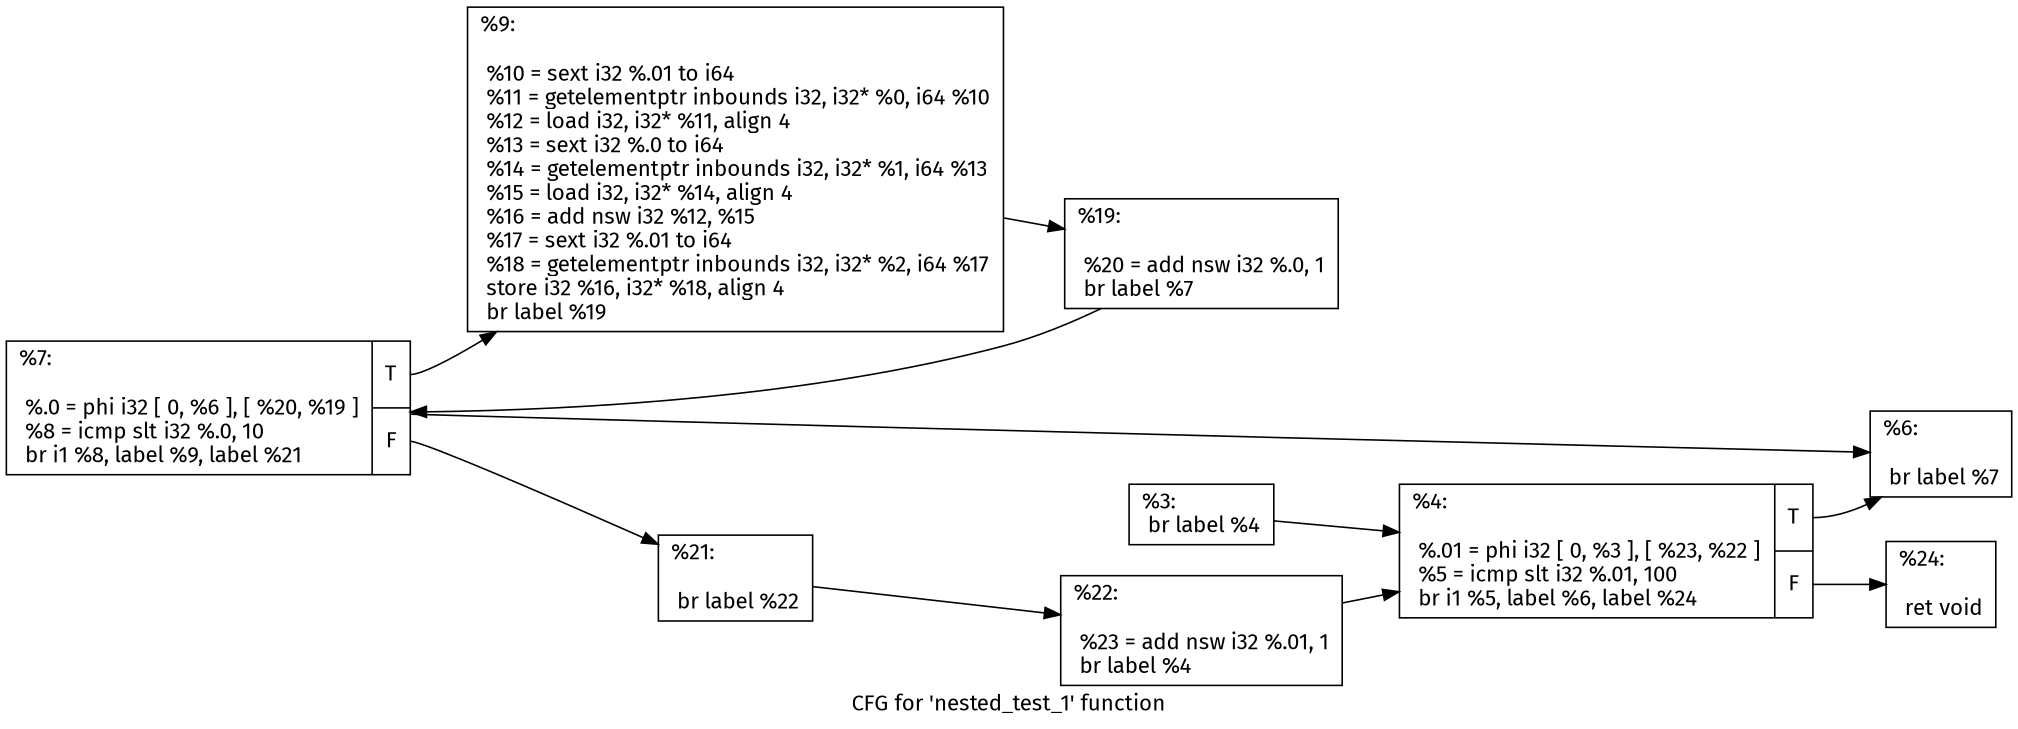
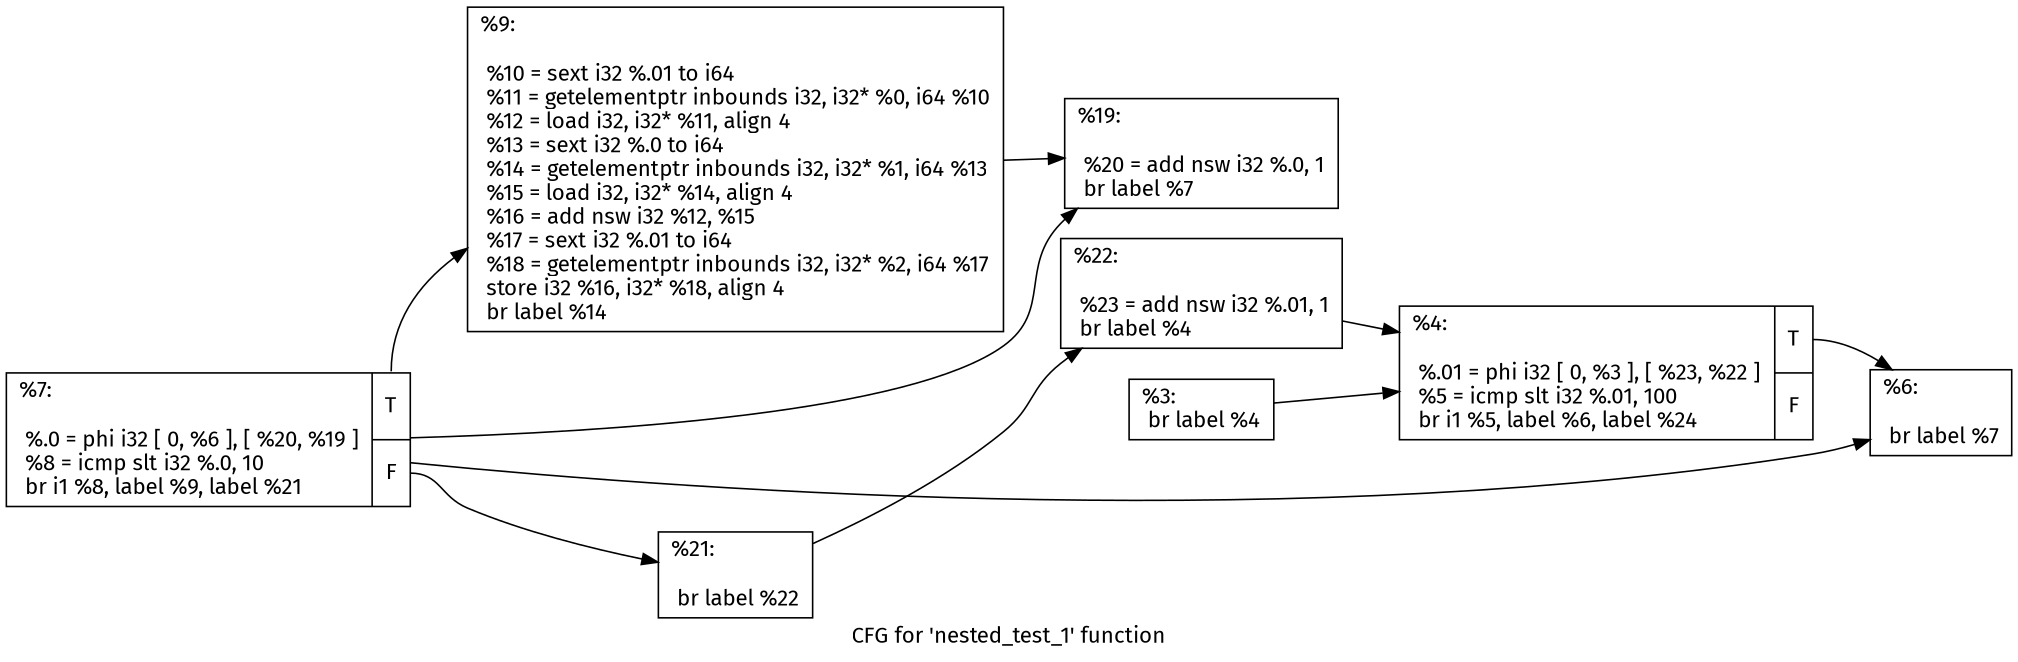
node "%9:": text "br label %19" -> "br label %14"
edge "%19:" -> "%7:": reversed
node "%24:": removed
